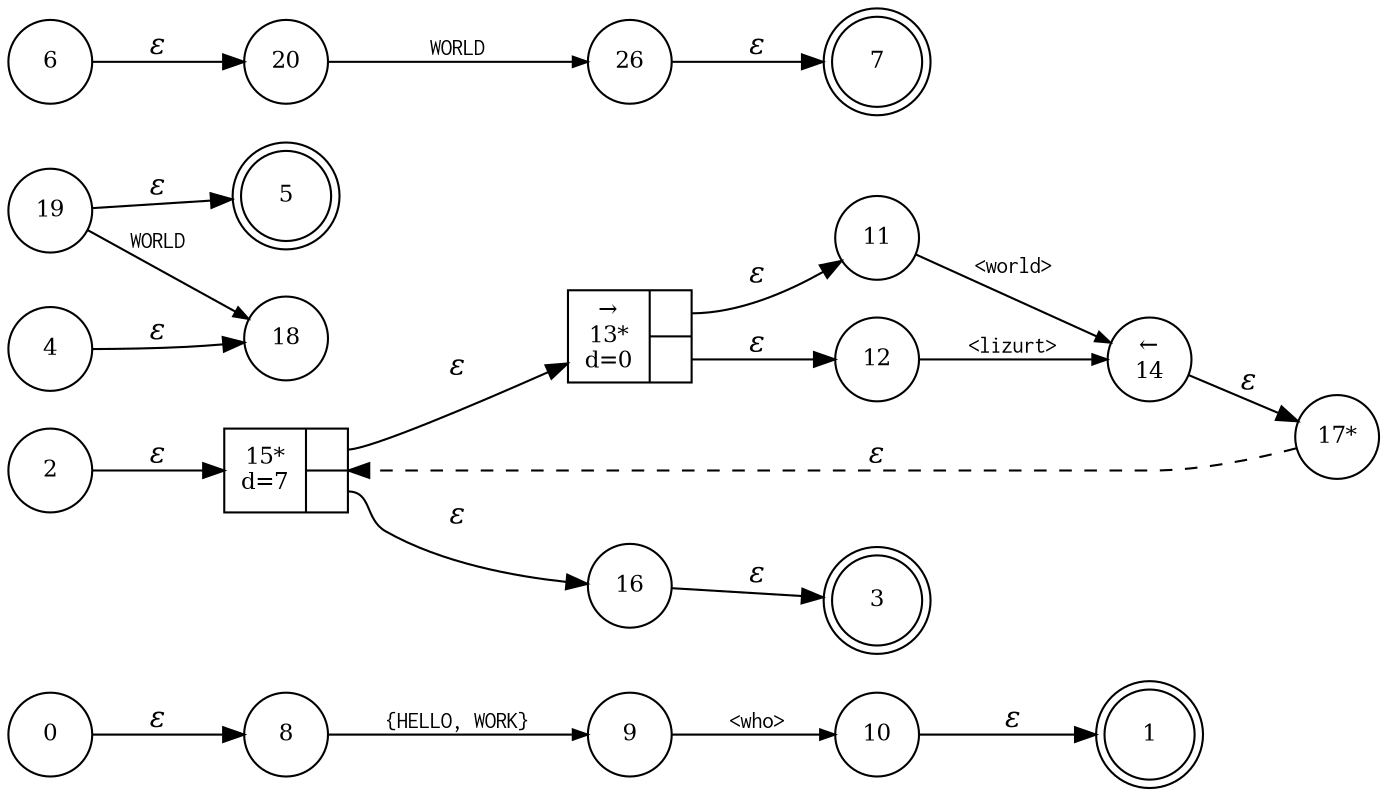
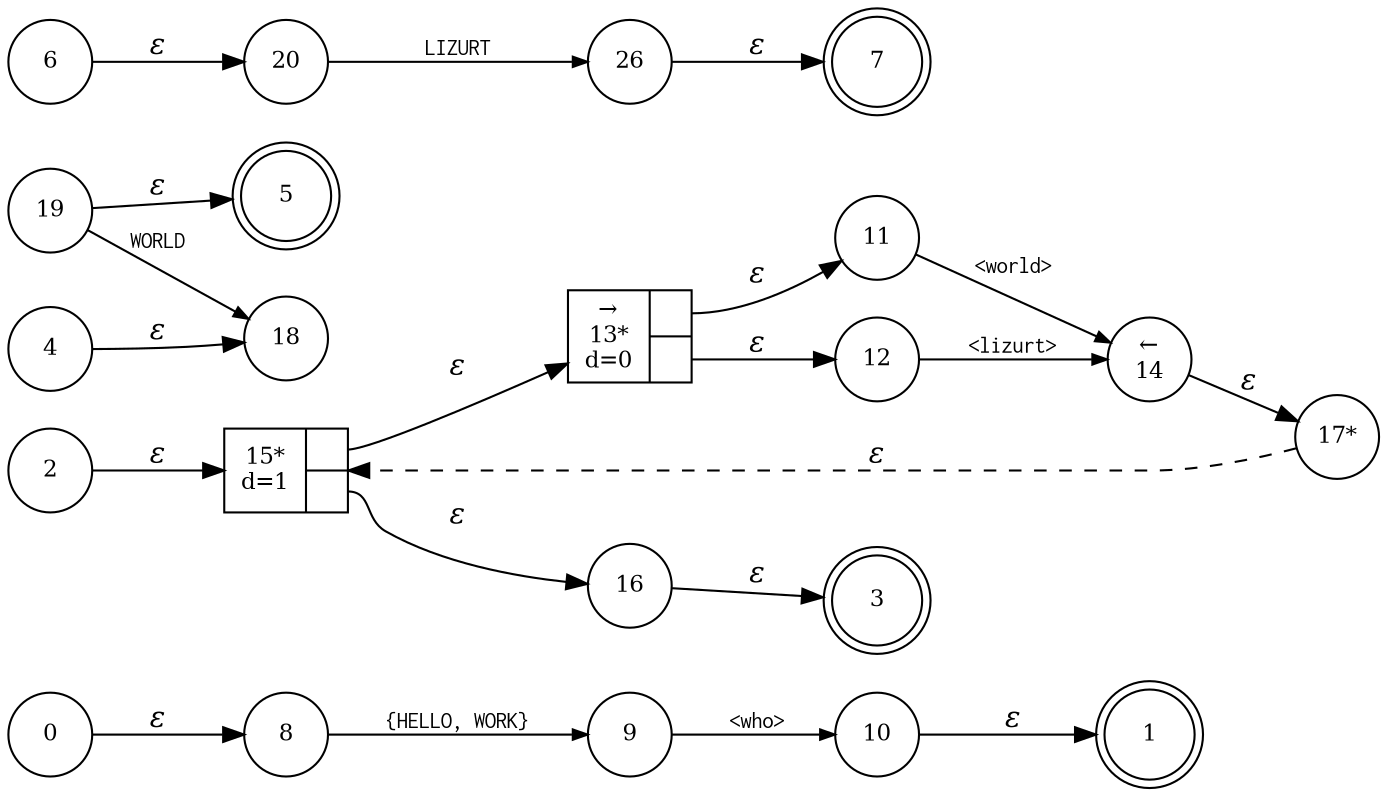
edge "20" -> "26": label "WORLD" -> "LIZURT"
node "15*": text "d=7" -> "d=1"
